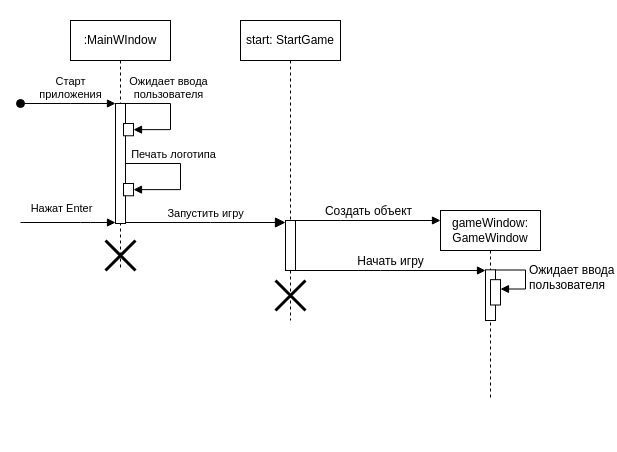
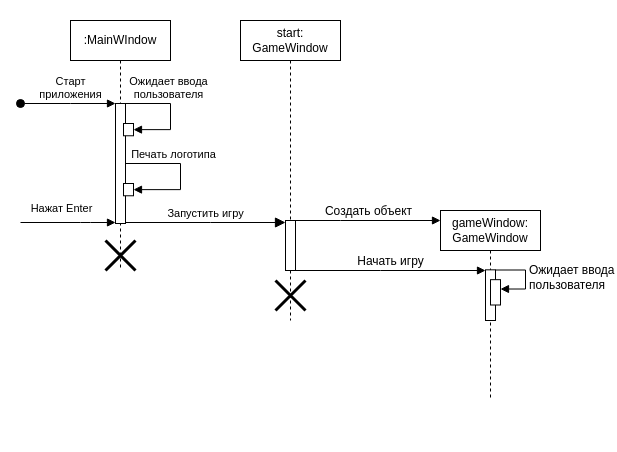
node "start: StartGame": label "start: StartGame" -> "start: GameWindow"
